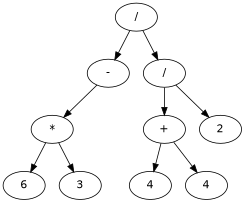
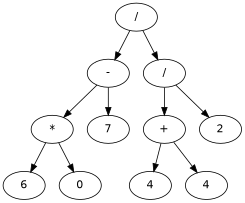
node "7": added
node "3": label "3" -> "0"
